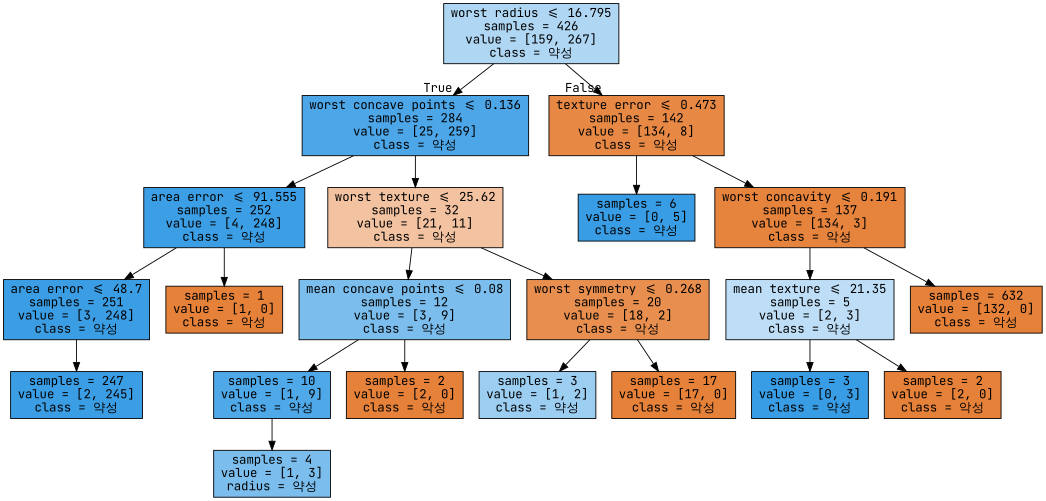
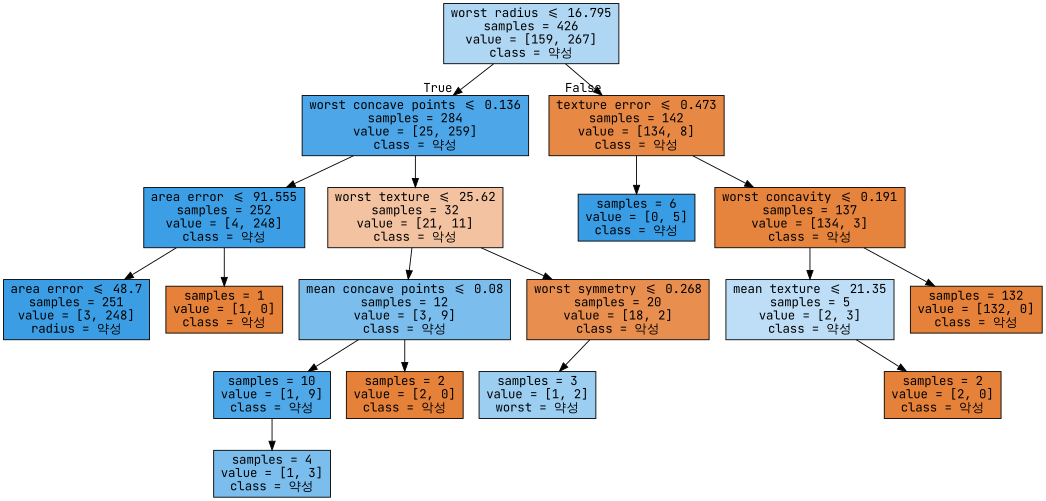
node "area error <= 48.7 samples = 251 value = [3, 248] class = 약성": label "area error <= 48.7 samples = 251 value = [3, 248] class = 약성" -> "area error <= 48.7 samples = 251 value = [3, 248] radius = 약성"
node "samples = 632 value = [132, 0] class = 악성": label "samples = 632 value = [132, 0] class = 악성" -> "samples = 132 value = [132, 0] class = 악성"
node "samples = 247 value = [2, 245] class = 약성": removed
node "samples = 3 value = [1, 2] class = 약성": label "samples = 3 value = [1, 2] class = 약성" -> "samples = 3 value = [1, 2] worst = 약성"
node "samples = 17 value = [17, 0] class = 악성": removed
node "samples = 3 value = [0, 3] class = 약성": removed
node "samples = 4 value = [1, 3] radius = 약성": label "samples = 4 value = [1, 3] radius = 약성" -> "samples = 4 value = [1, 3] class = 약성"
